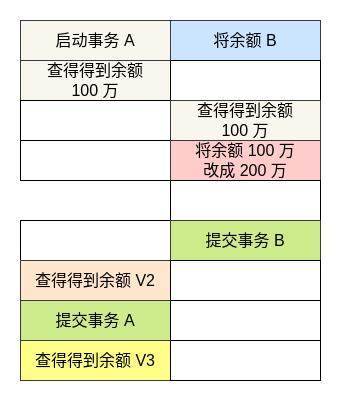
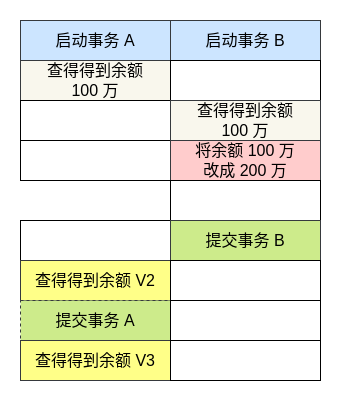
node "启动事务 A": fillcolor #f9f7ed -> #cce5ff
node "将余额 B": label "将余额 B" -> "启动事务 B"
node "查得得到余额 V2": fillcolor #ffe6cc -> #ffff88
node "提交事务 A": style solid -> dashed
